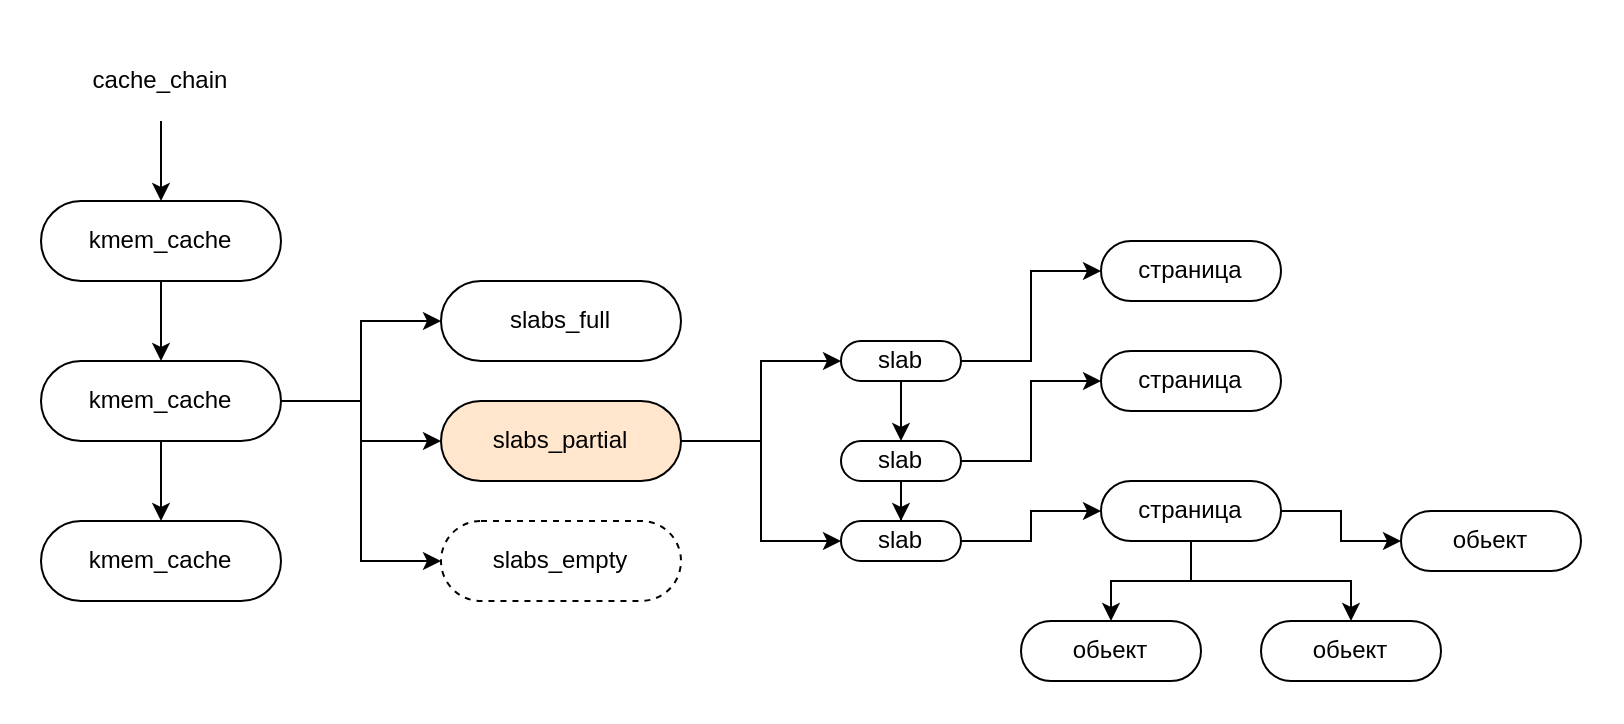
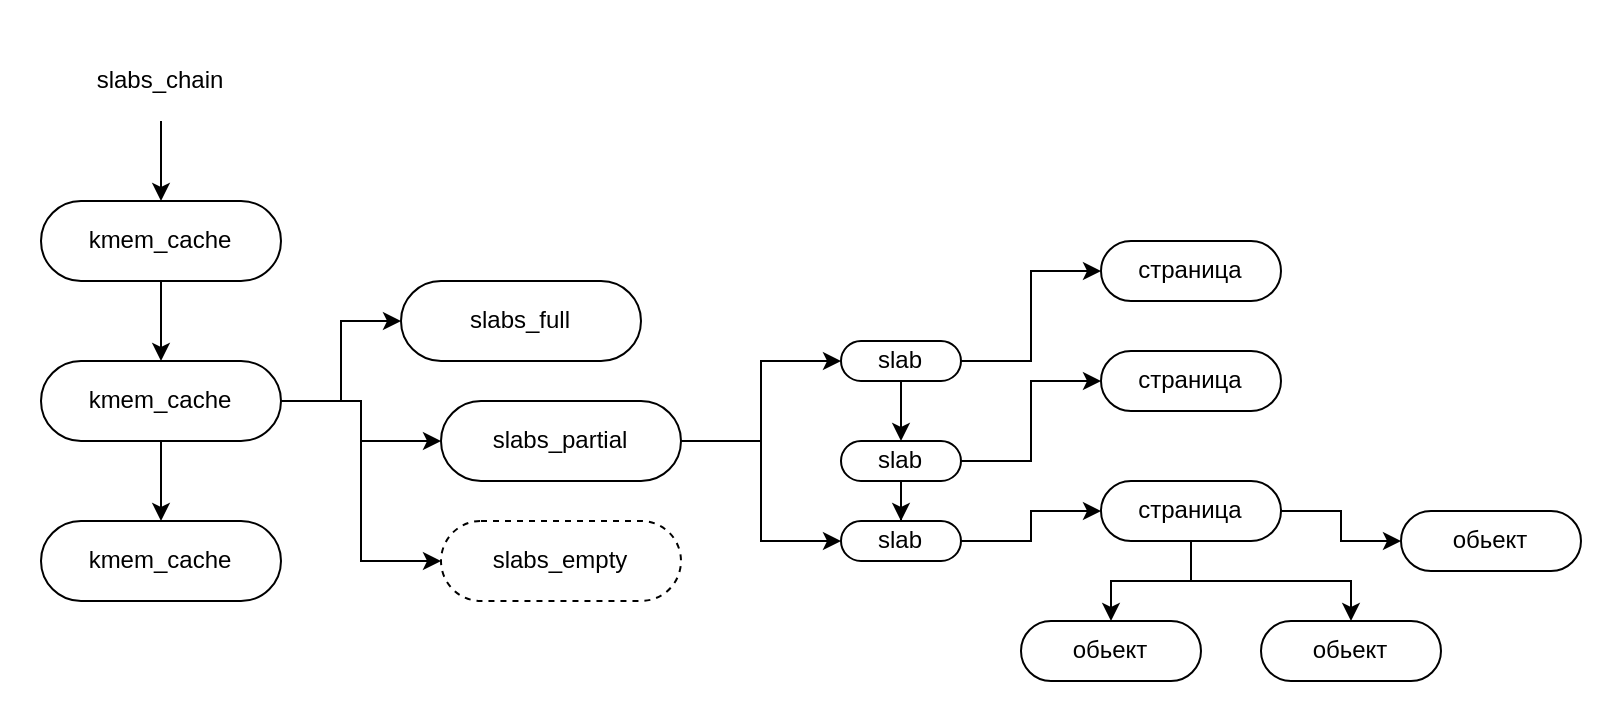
node "cache_chain": label "cache_chain" -> "slabs_chain"
node "slabs_full": moved (561, 321) -> (521, 321)
node "slabs_partial": fillcolor #ffe6cc -> #ffffff
